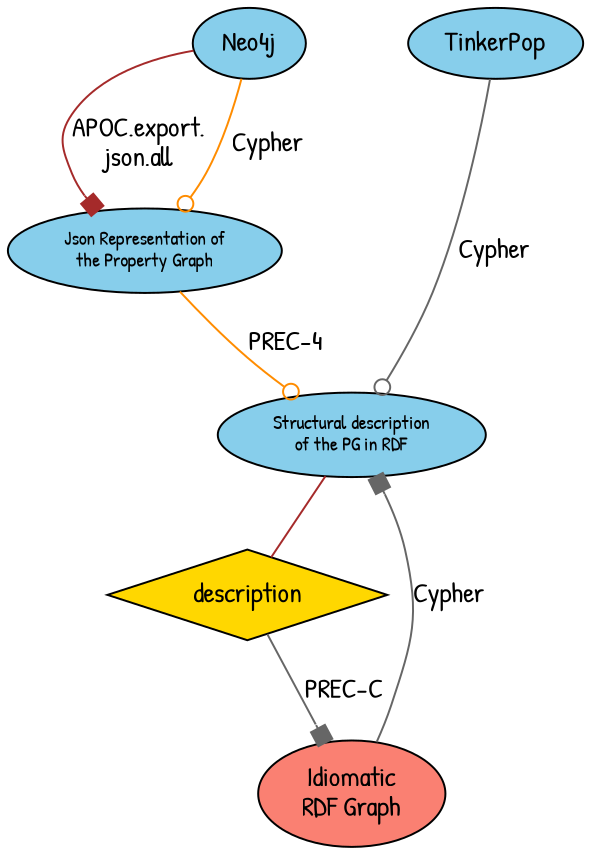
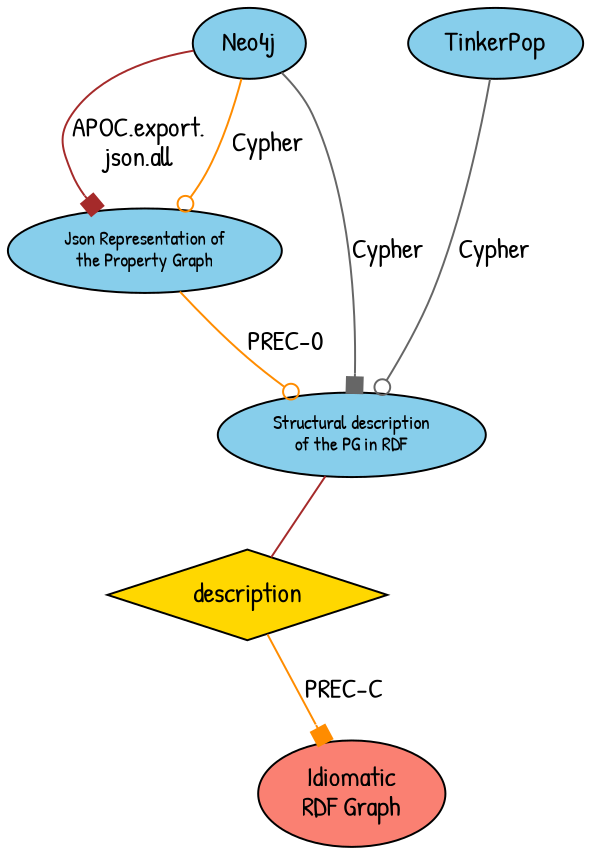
edge "Json Representation of the Property Graph" -> "Structural description of the PG in RDF": label "PREC-4" -> "PREC-0"
edge "Idiomatic RDF Graph" -> "Structural description of the PG in RDF": now "Neo4j" -> "Structural description of the PG in RDF"
edge "description" -> "Idiomatic RDF Graph": color gray40 -> darkorange
